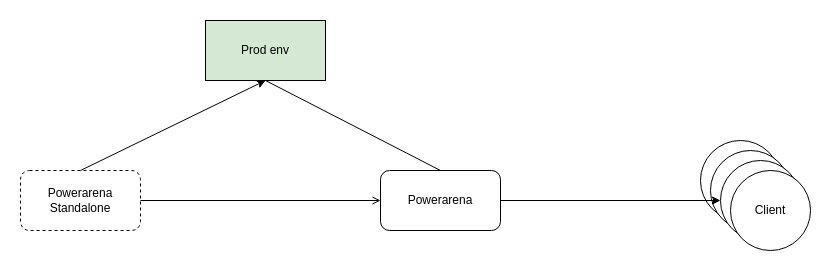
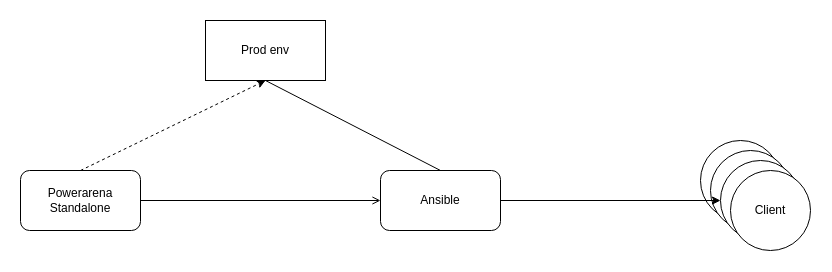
node "Prod env": fillcolor #d5e8d4 -> #ffffff
edge "Powerarena Standalone" -> "Prod env": style solid -> dashed
node "Powerarena Standalone": style dashed -> solid
node "Powerarena": label "Powerarena" -> "Ansible"
